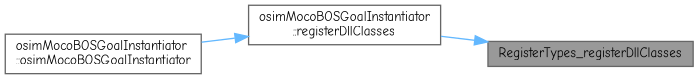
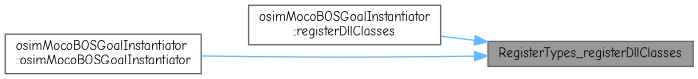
edge "osimMocoBOSGoalInstantiator ::osimMocoBOSGoalInstantiator" -> "osimMocoBOSGoalInstantiator ::registerDllClasses": now "osimMocoBOSGoalInstantiator ::osimMocoBOSGoalInstantiator" -> "RegisterTypes_registerDllClasses"
